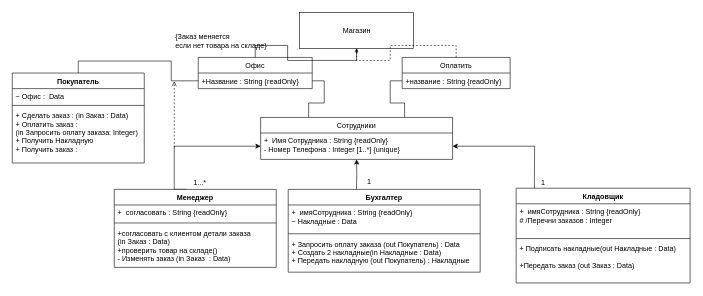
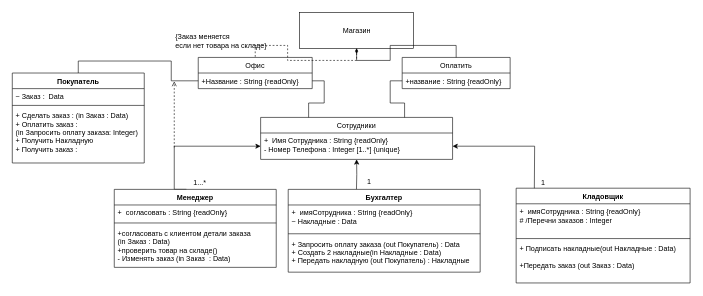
edge "Магазин" -- "Оплатить": style dashed -> solid
edge "Офис" -> "Магазин": style solid -> dashed
node "~ Офис : Data": label "~ Офис : Data" -> "~ Заказ : Data"
